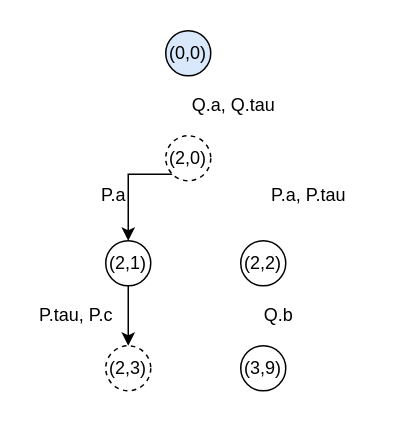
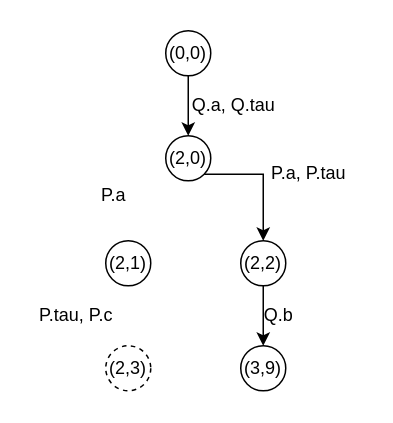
node "(0,0)": fillcolor #dae8fc -> #ffffff
edge "(0,0)" -> "(2,0)": added
node "(2,0)": style dashed -> solid
edge "(2,0)" -> "(2,2)": added
edge "(2,0)" -> "(2,1)": removed
node "P.a, P.tau": moved (308, 196) -> (308, 173)
edge "(2,1)" -> "(2,3)": removed
edge "(2,2)" -> "(3,9)": added
